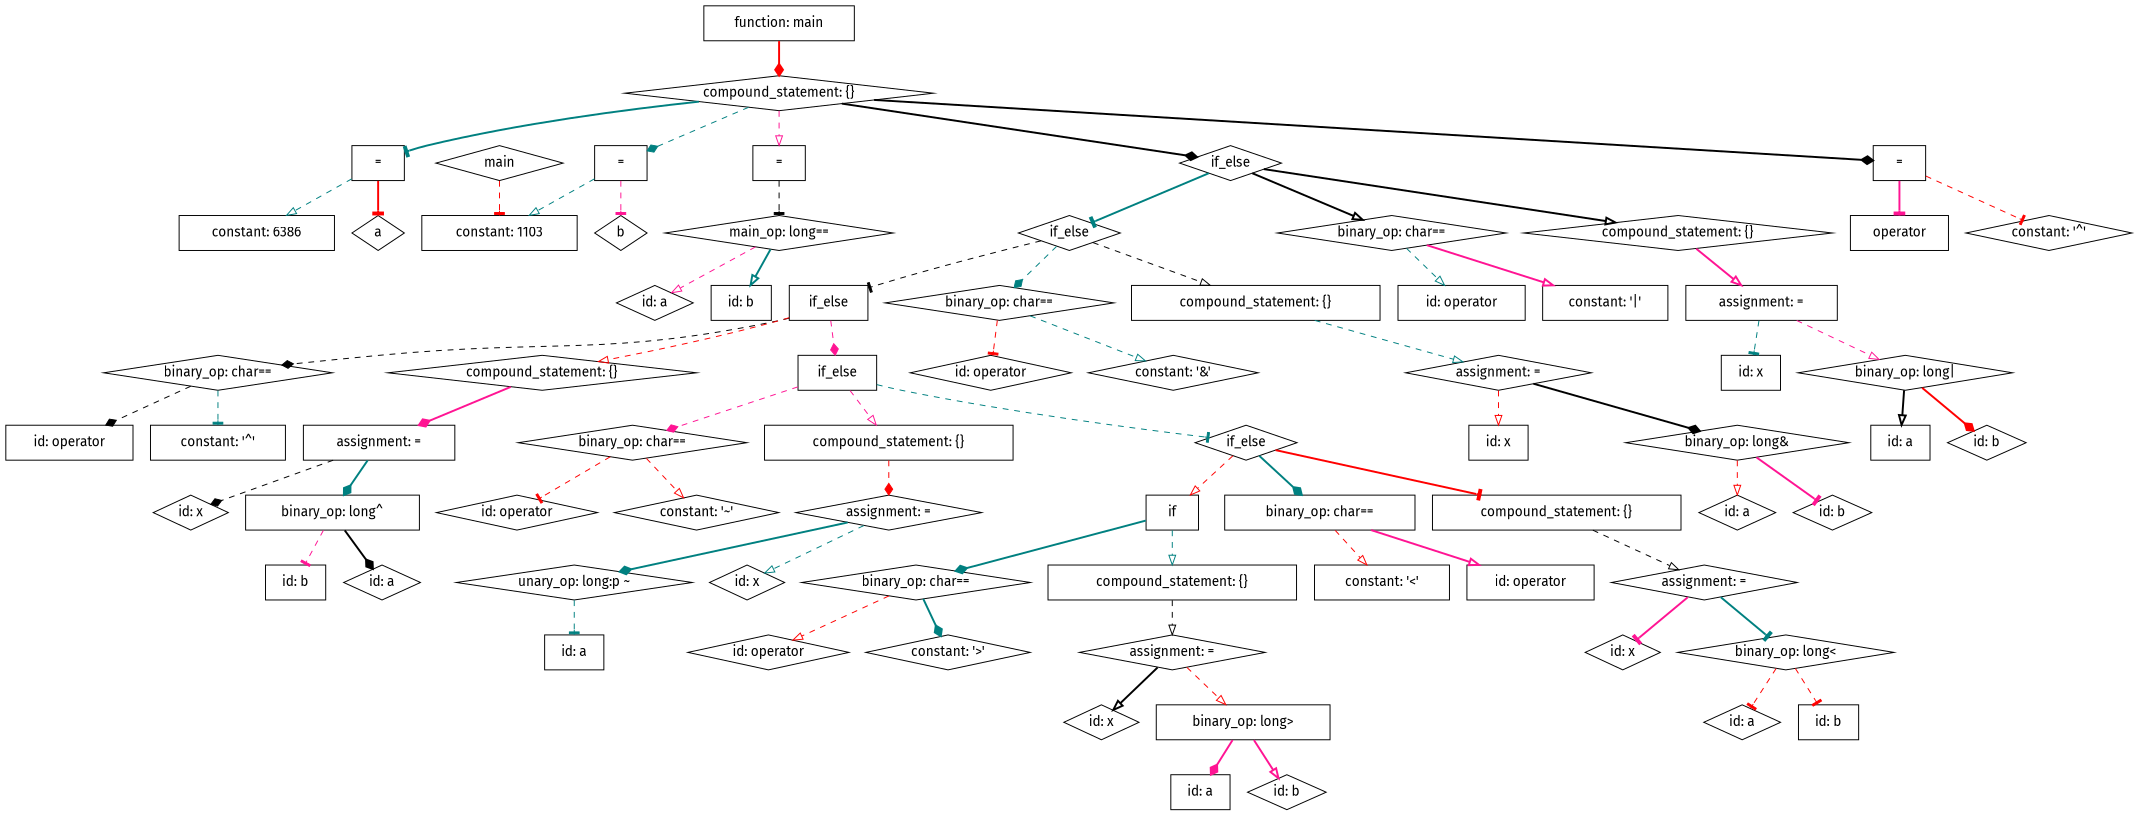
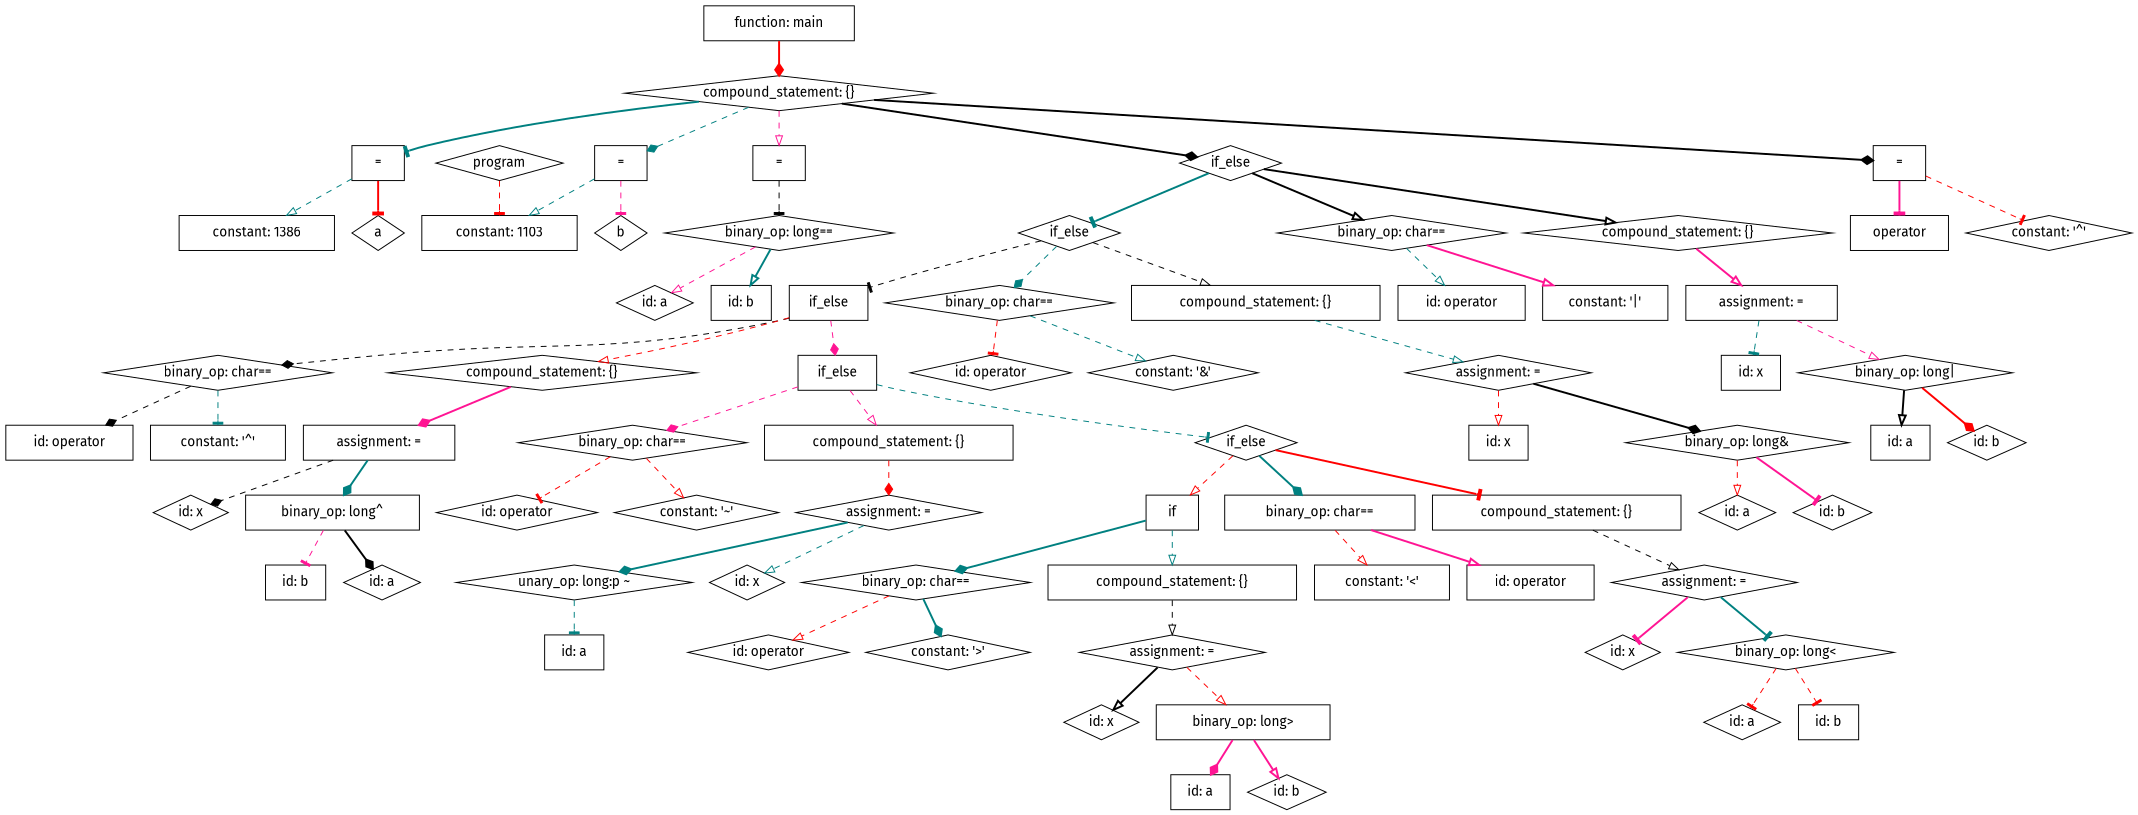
node "main": label "main" -> "program"
node "constant: 6386": label "constant: 6386" -> "constant: 1386"
node "main_op: long==": label "main_op: long==" -> "binary_op: long=="
